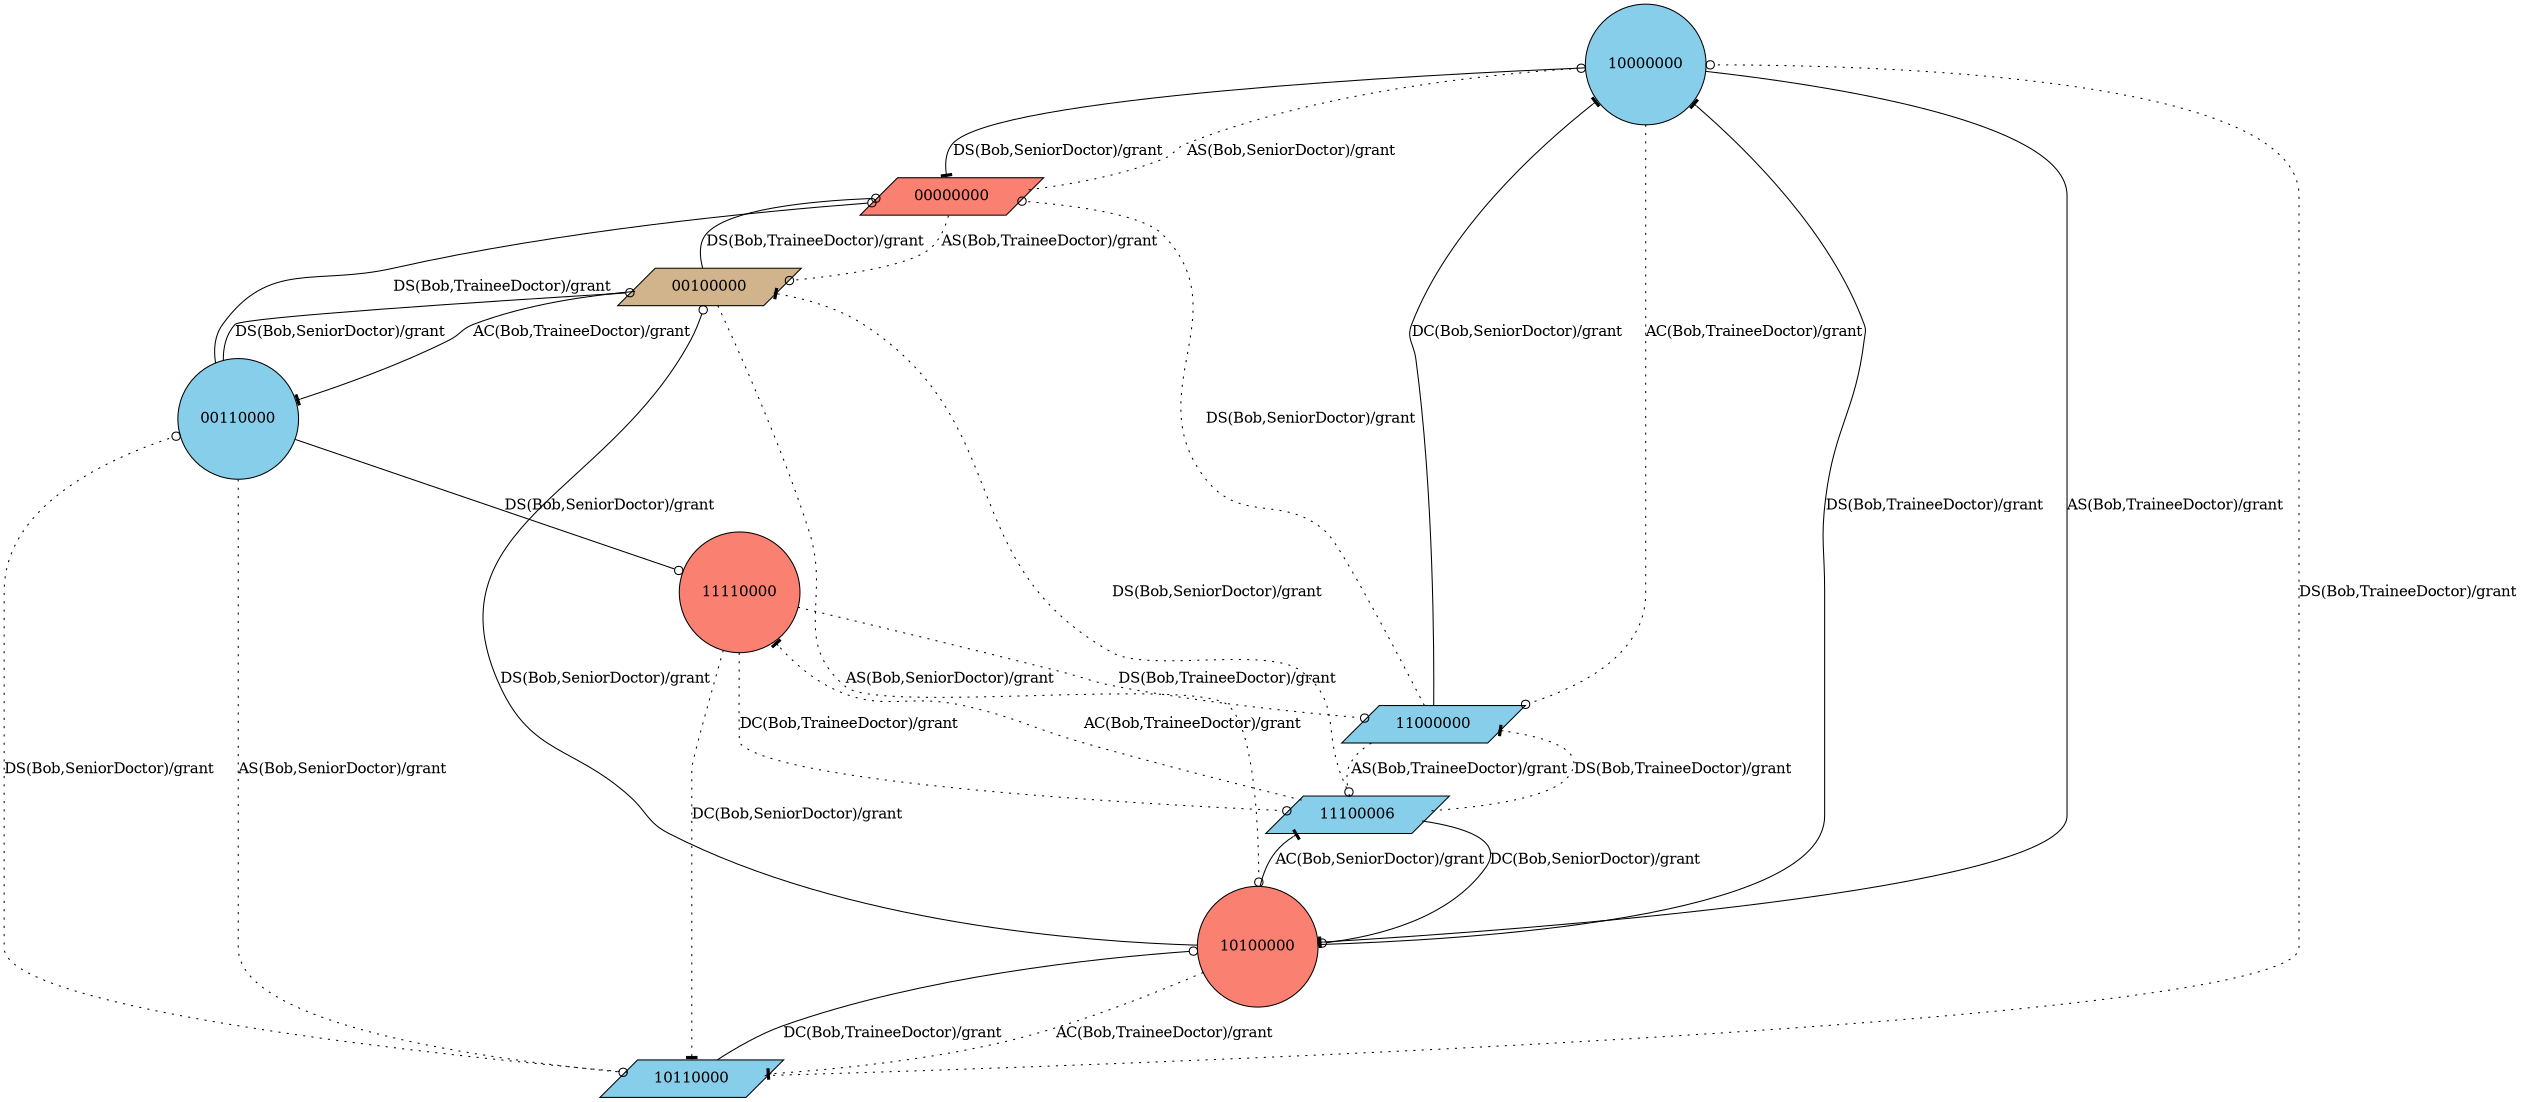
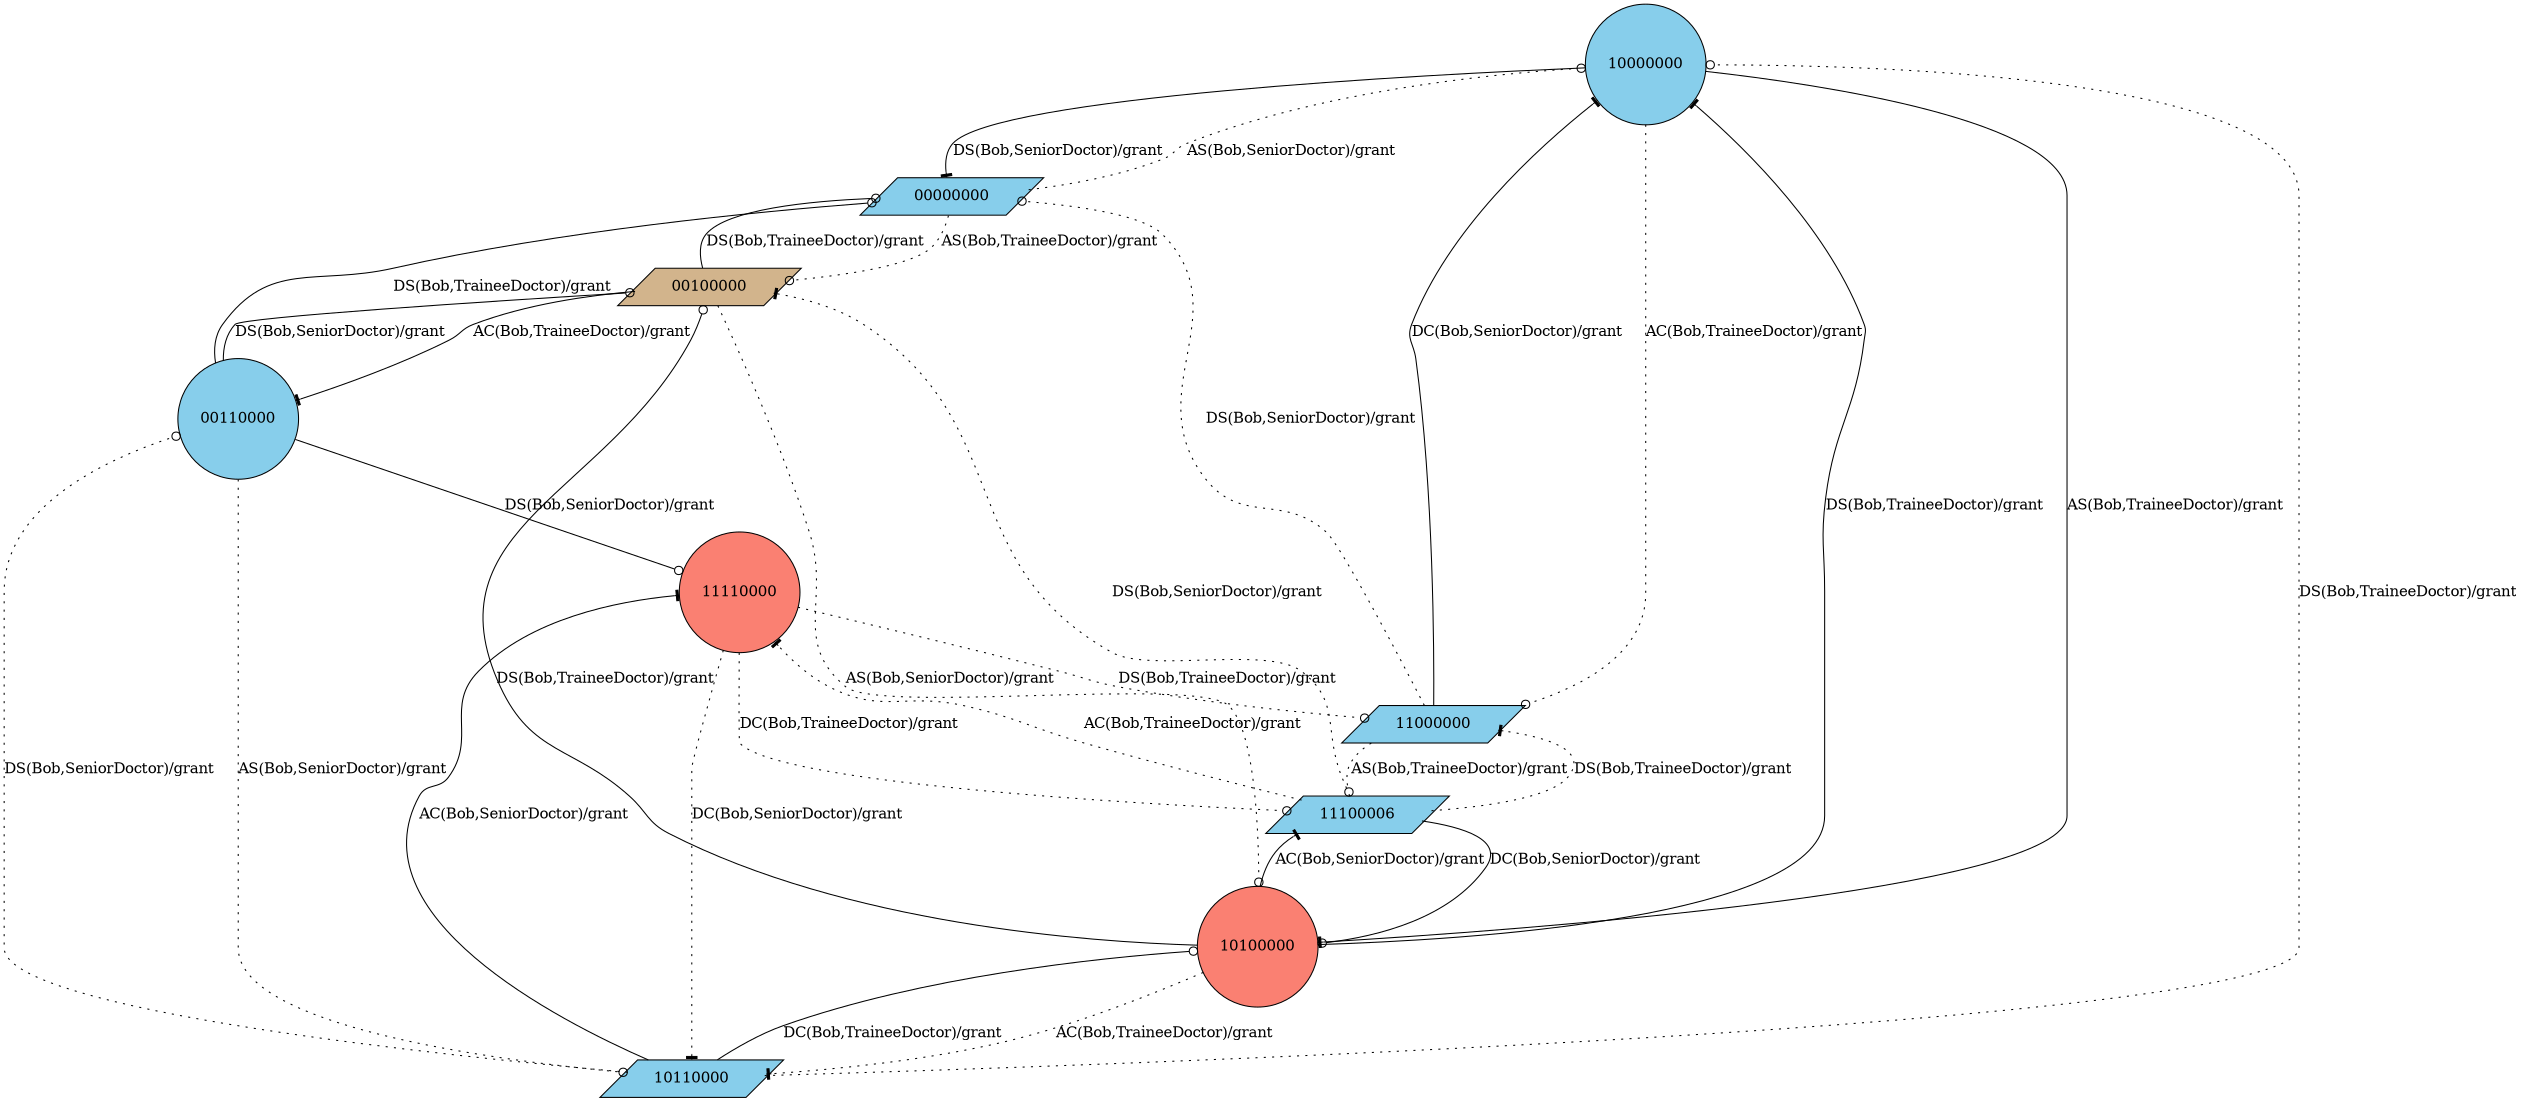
node "00000000": fillcolor salmon -> skyblue
edge "10100000" -> "00100000": label "DS(Bob,SeniorDoctor)/grant" -> "DS(Bob,TraineeDoctor)/grant"
edge "10110000" -> "11110000": added, label "AC(Bob,SeniorDoctor)/grant"
